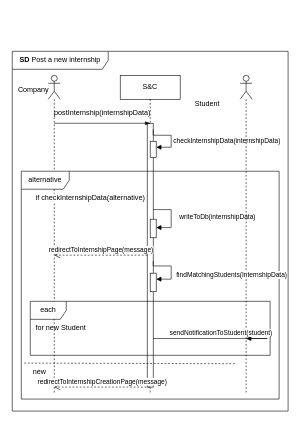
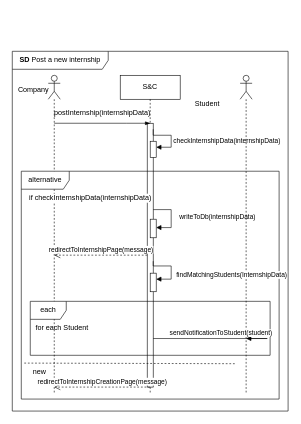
node "if checkInternshipData(alternative)": label "if checkInternshipData(alternative)" -> "if checkInternshipData(internshipData)"
node "for new Student": label "for new Student" -> "for each Student"
